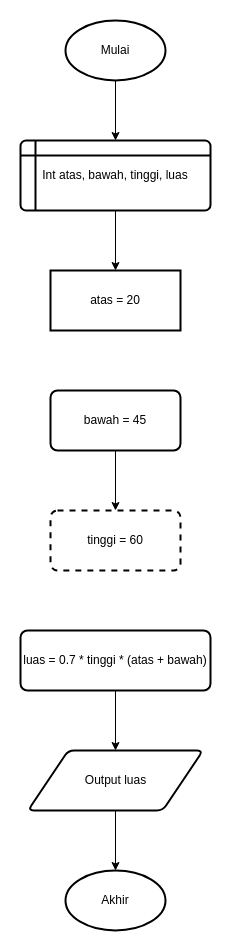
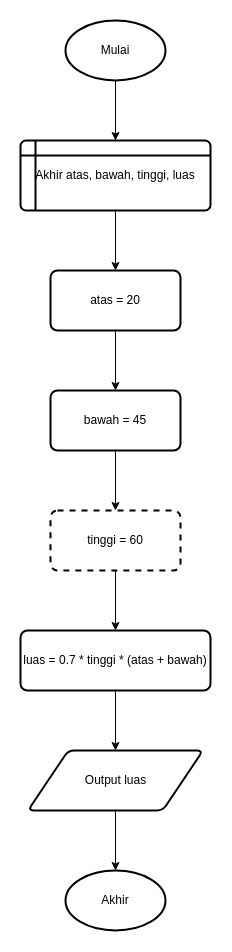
node "Int atas, bawah, tinggi, luas": label "Int atas, bawah, tinggi, luas" -> "Akhir atas, bawah, tinggi, luas"
node "atas = 20": shape rectangle -> rounded rectangle
edge "atas = 20" -> "bawah = 45": added
edge "tinggi = 60" -> "luas = 0.7 * tinggi * (atas + bawah)": added
